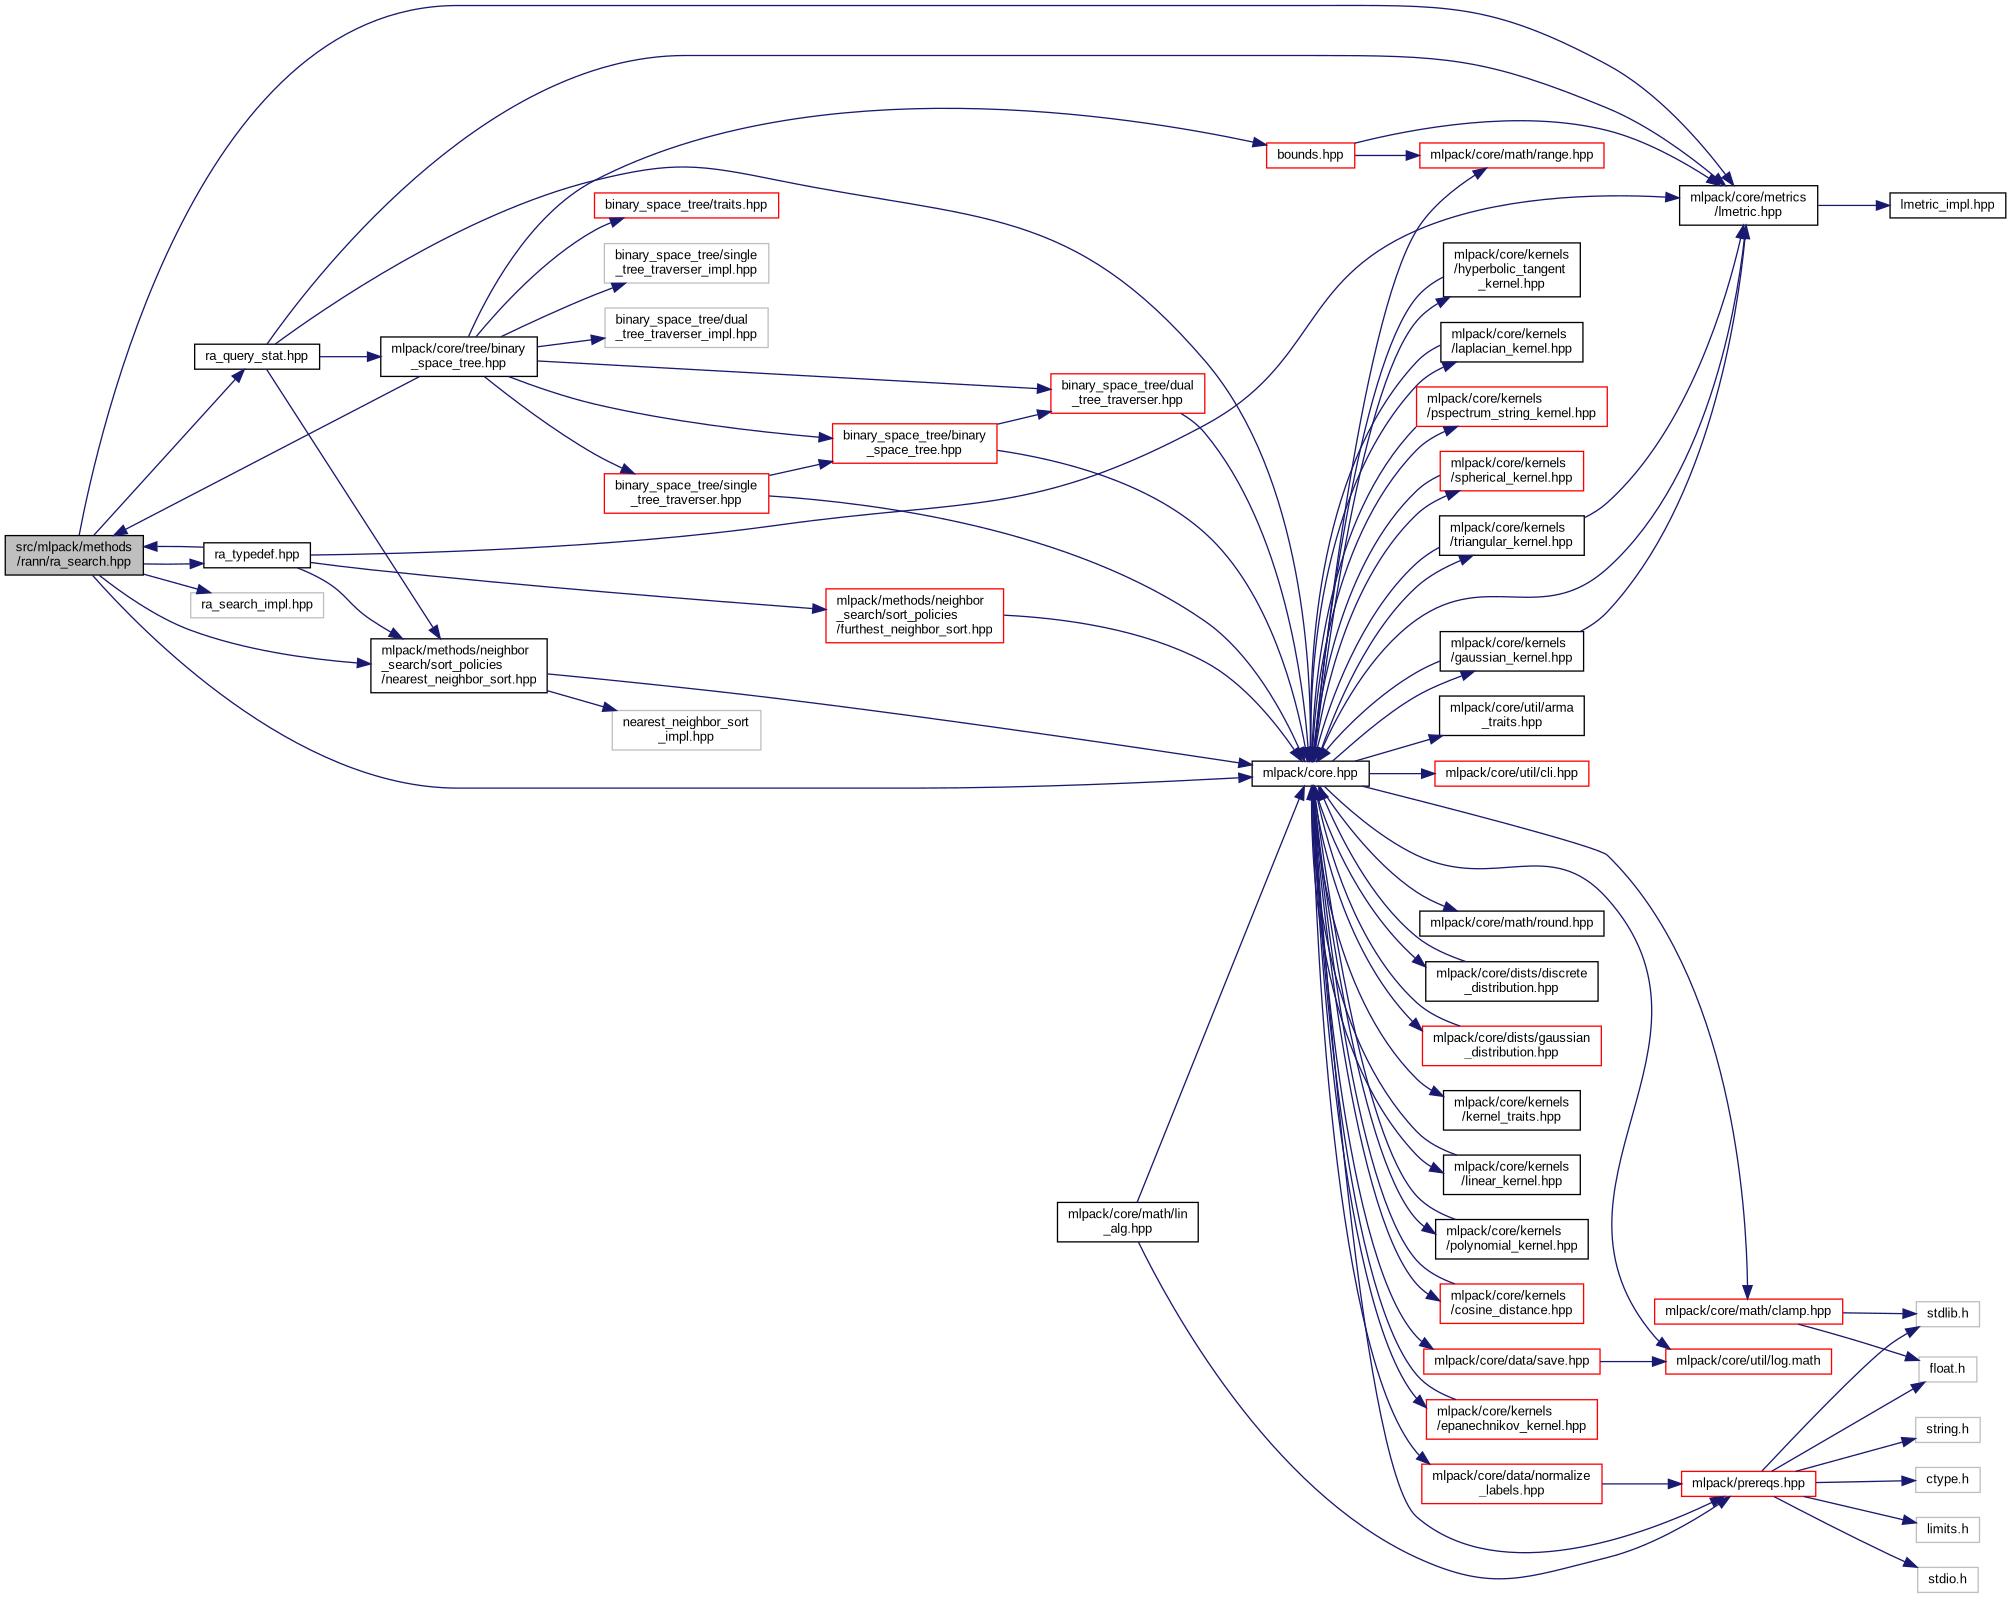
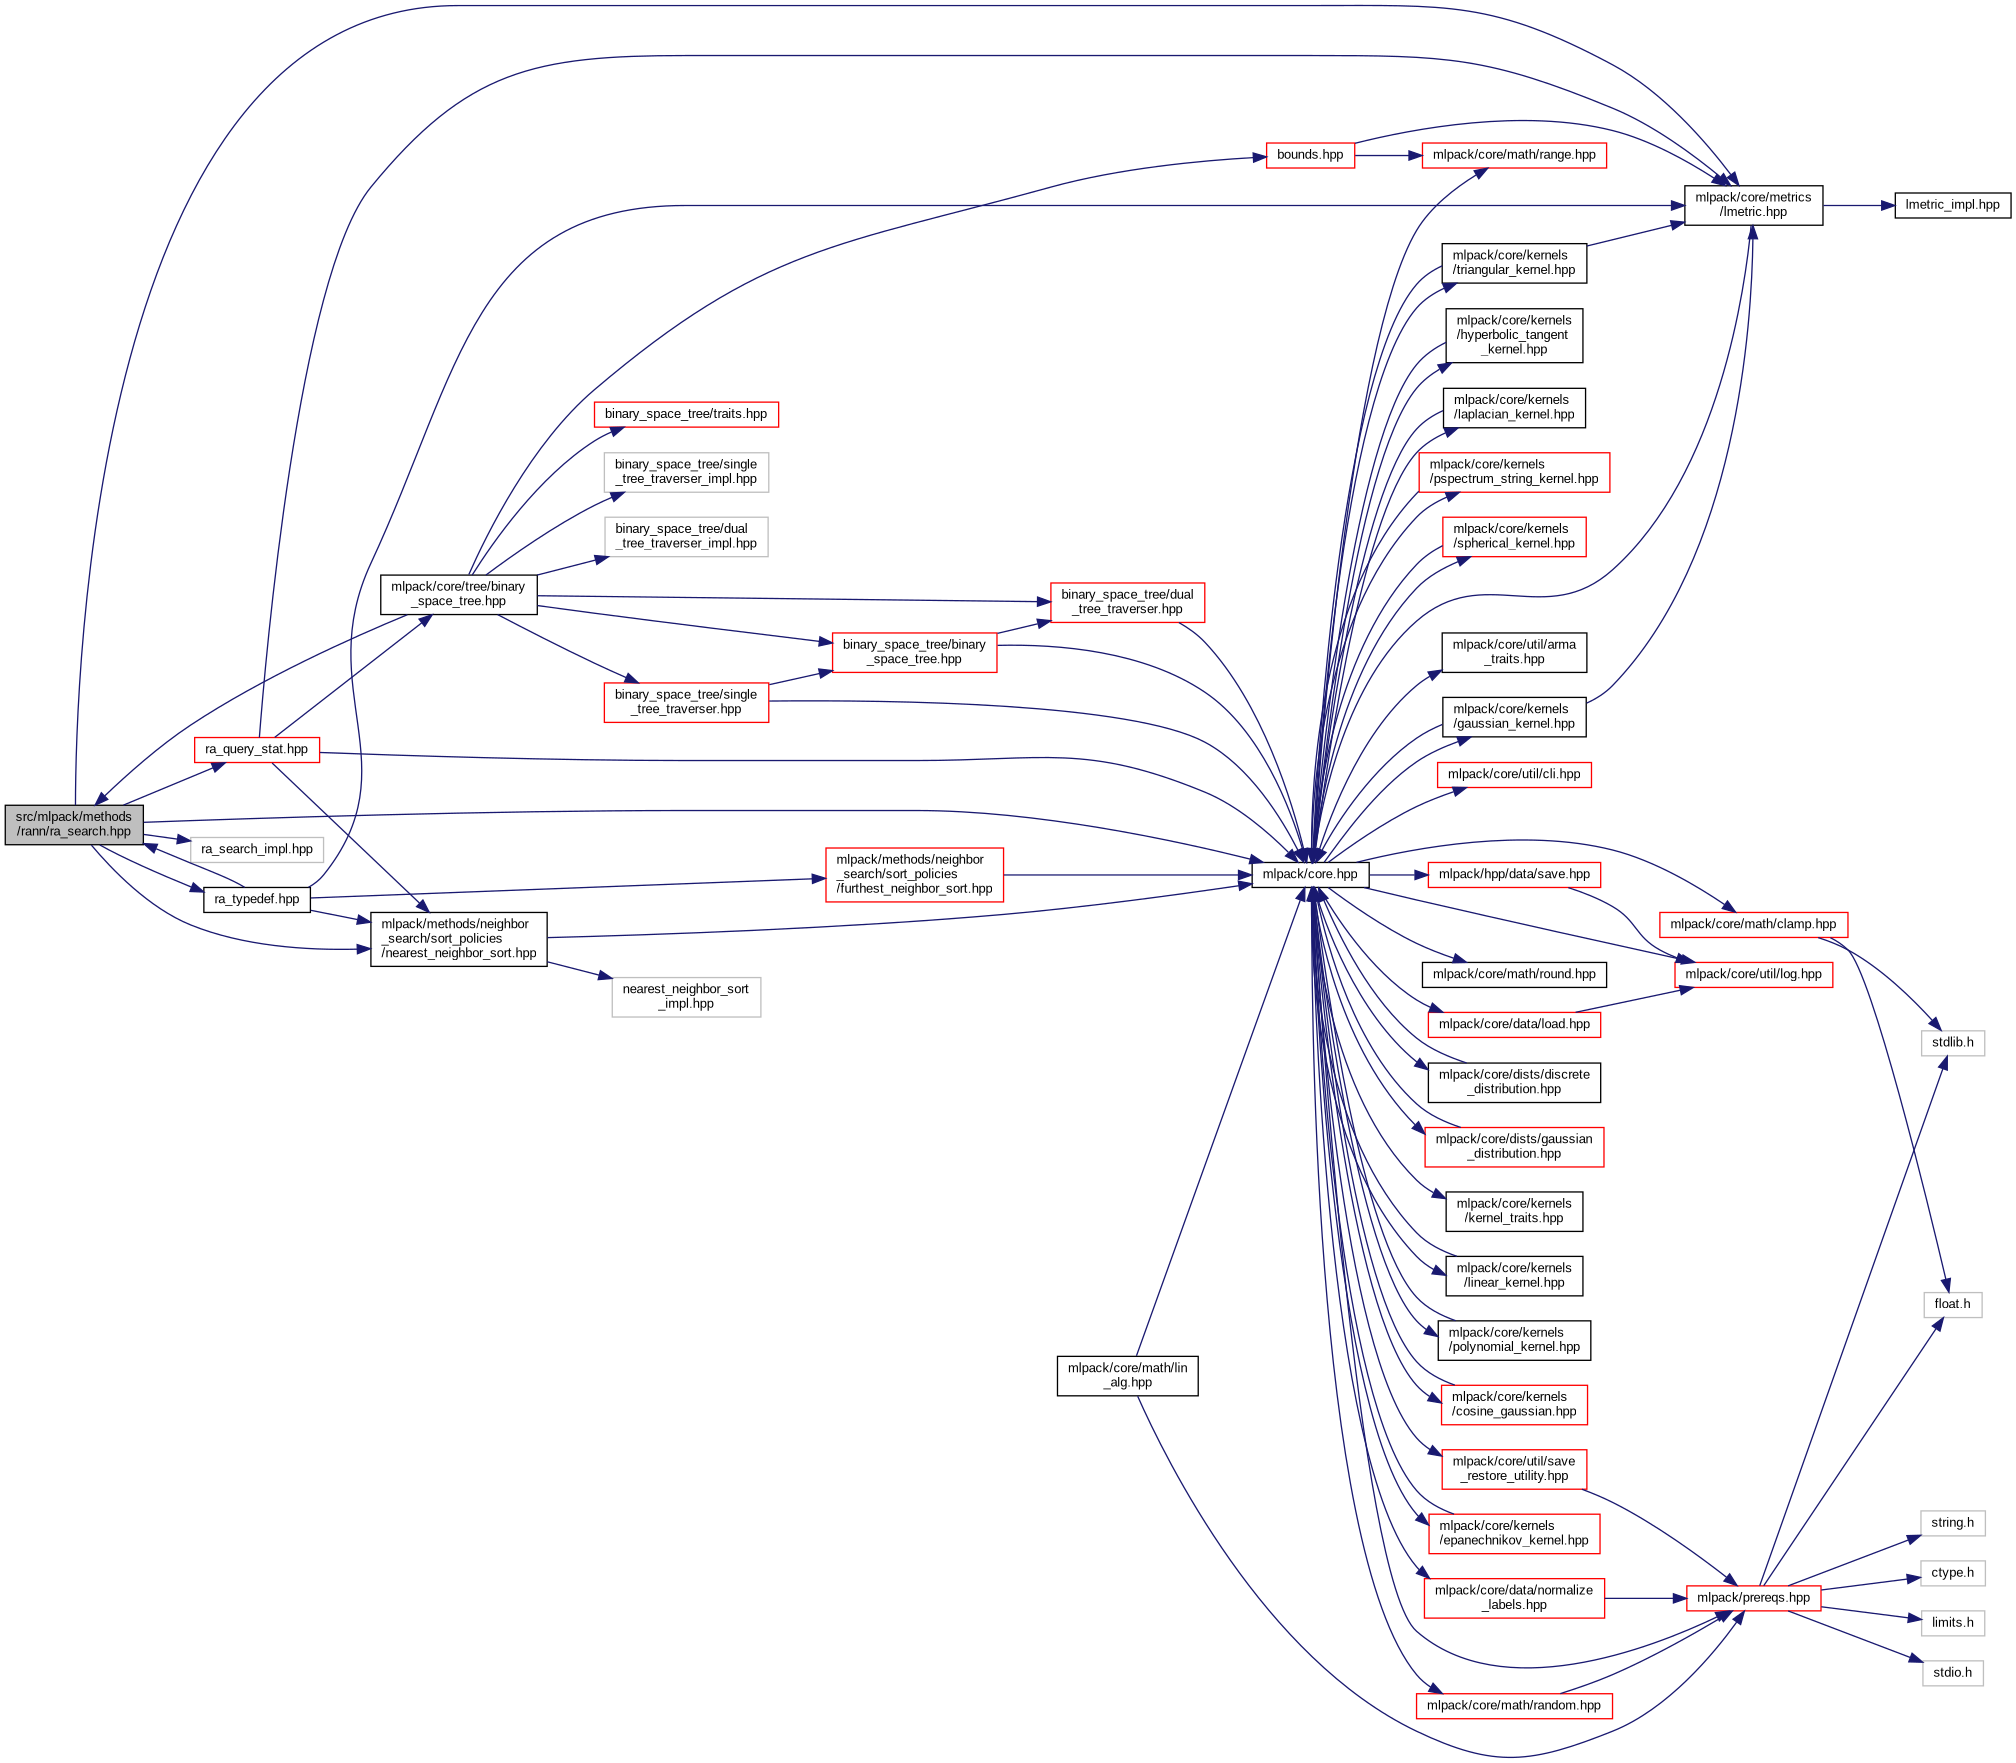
node "ra_query_stat.hpp": color black -> red
node "mlpack/core/data/load.hpp": added
node "mlpack/core/kernels /cosine_distance.hpp": label "mlpack/core/kernels /cosine_distance.hpp" -> "mlpack/core/kernels /cosine_gaussian.hpp"
node "mlpack/core/data/save.hpp": label "mlpack/core/data/save.hpp" -> "mlpack/hpp/data/save.hpp"
node "mlpack/core/util/log.math": label "mlpack/core/util/log.math" -> "mlpack/core/util/log.hpp"
node "mlpack/core/util/save _restore_utility.hpp": added
node "mlpack/core/math/random.hpp": added
